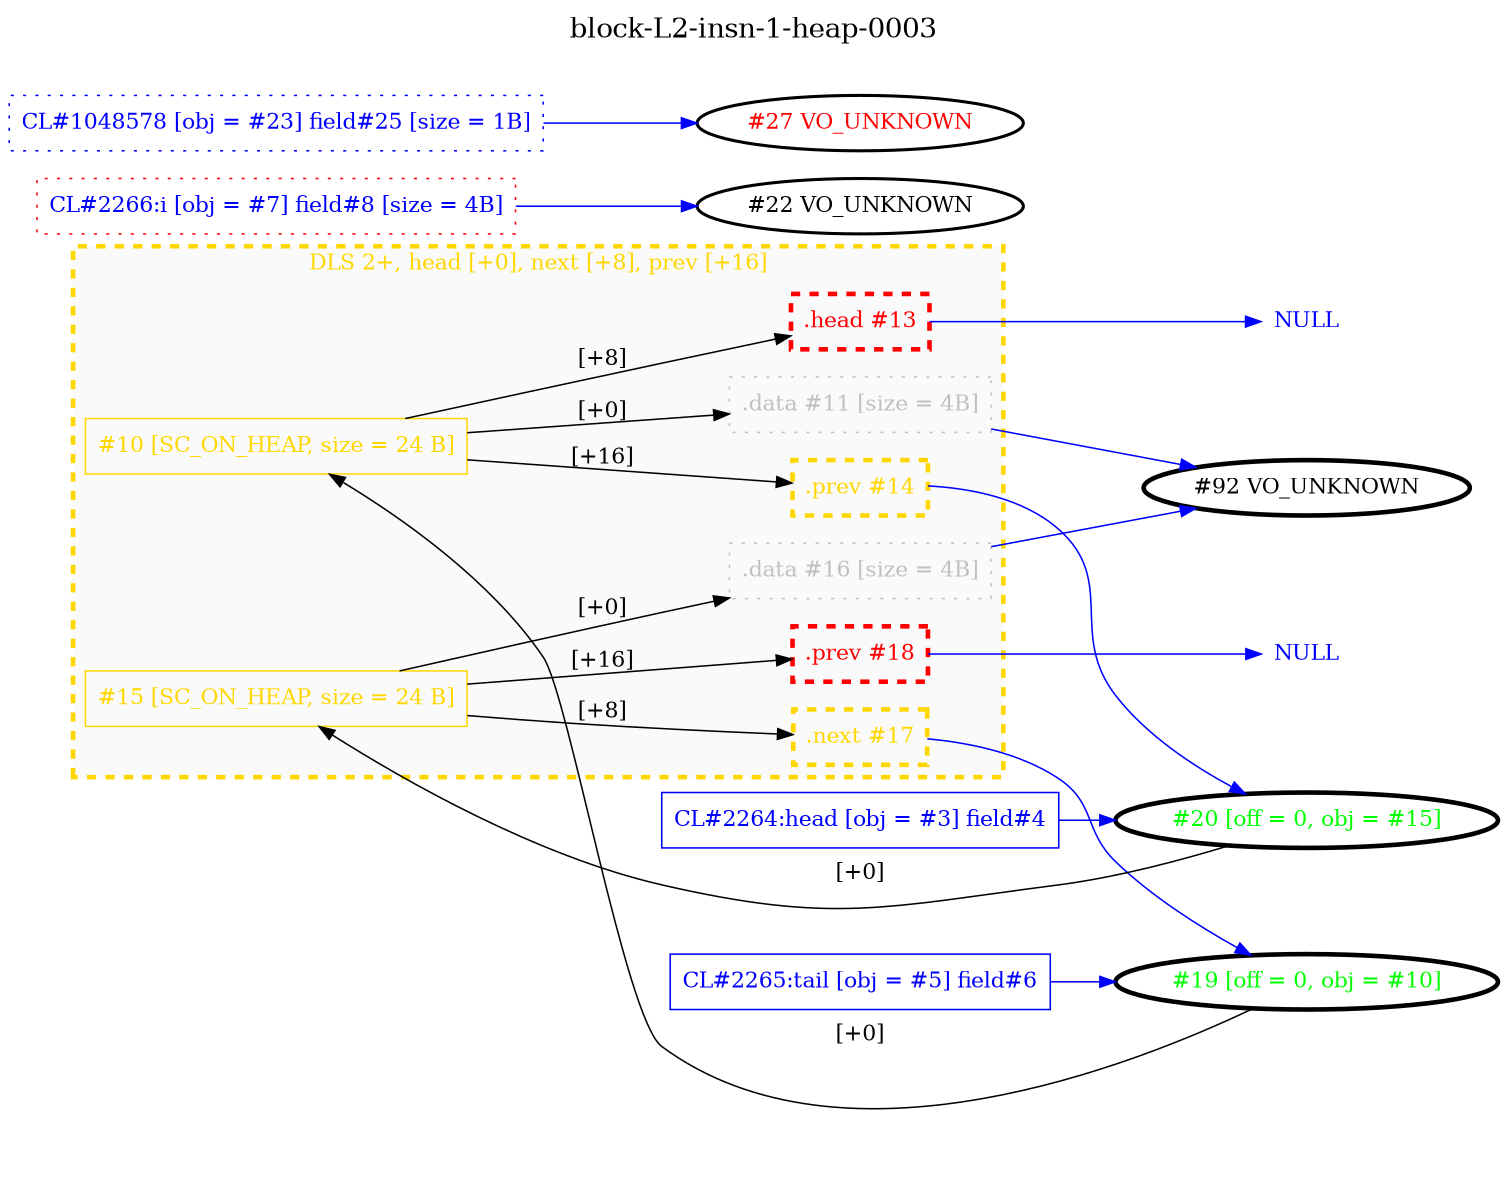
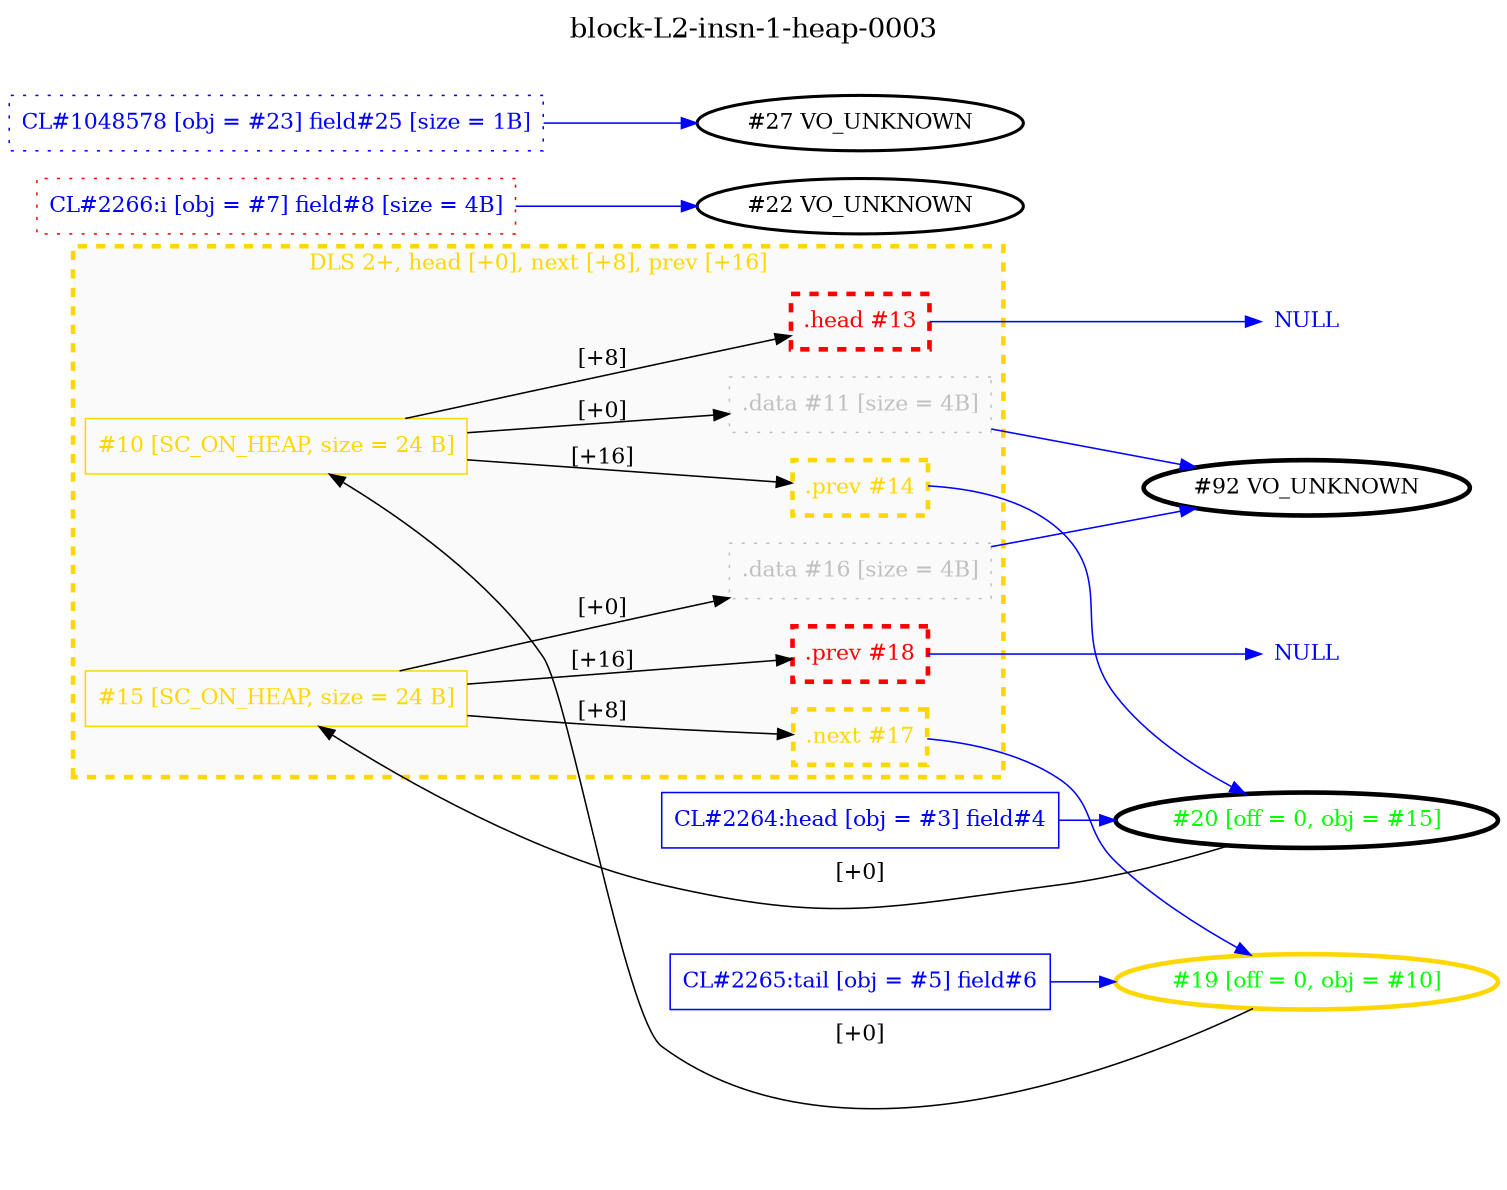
node "#27 VO_UNKNOWN": fontcolor red -> black
node "#19 [off = 0, obj = #10]": color black -> gold
